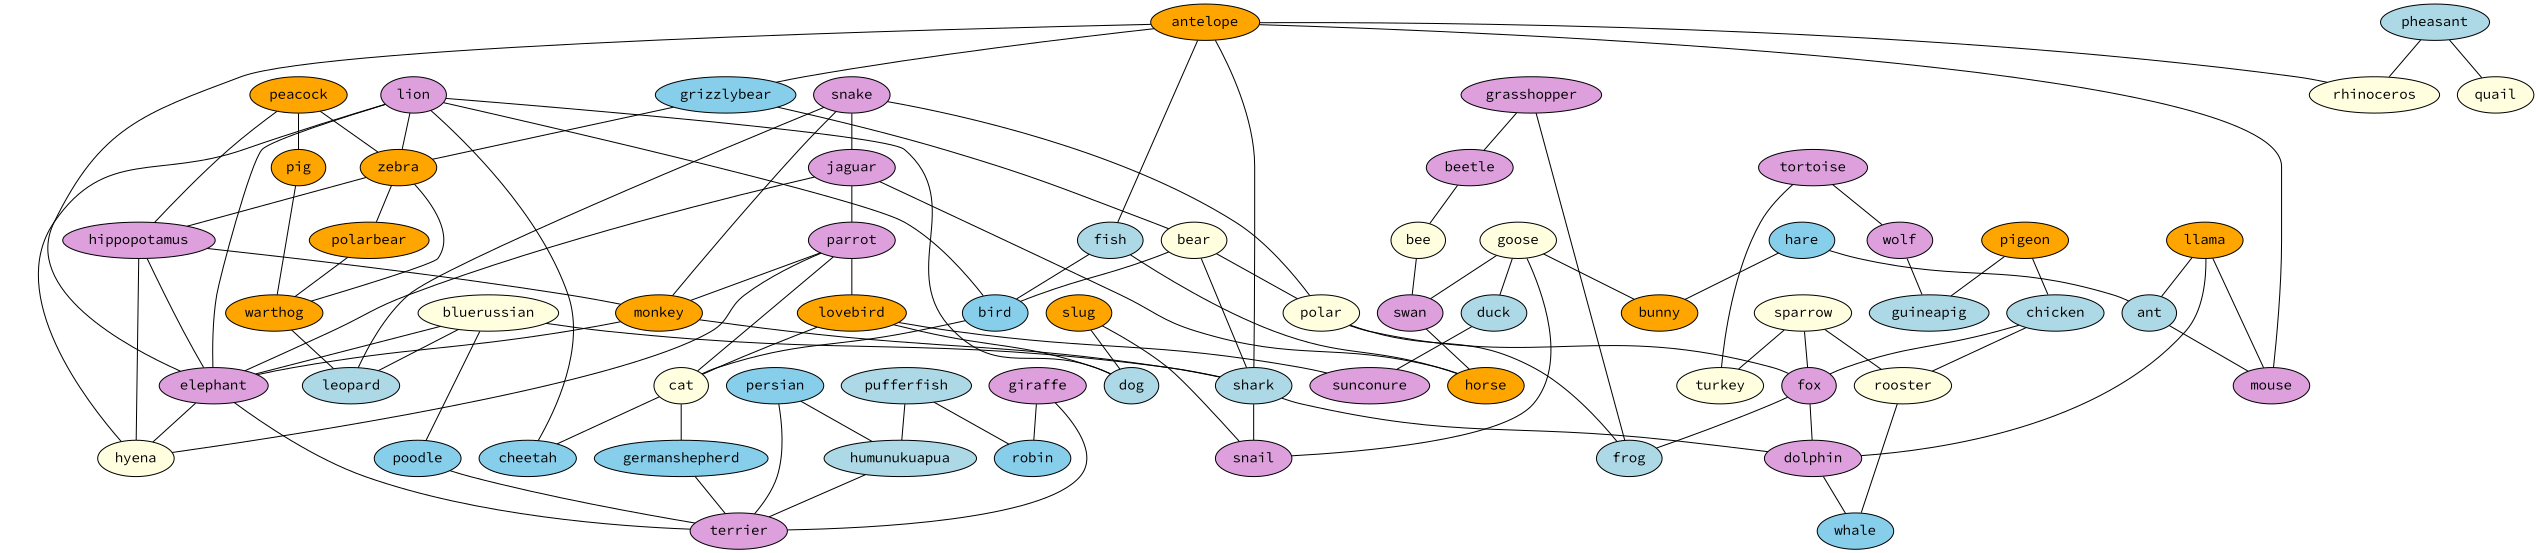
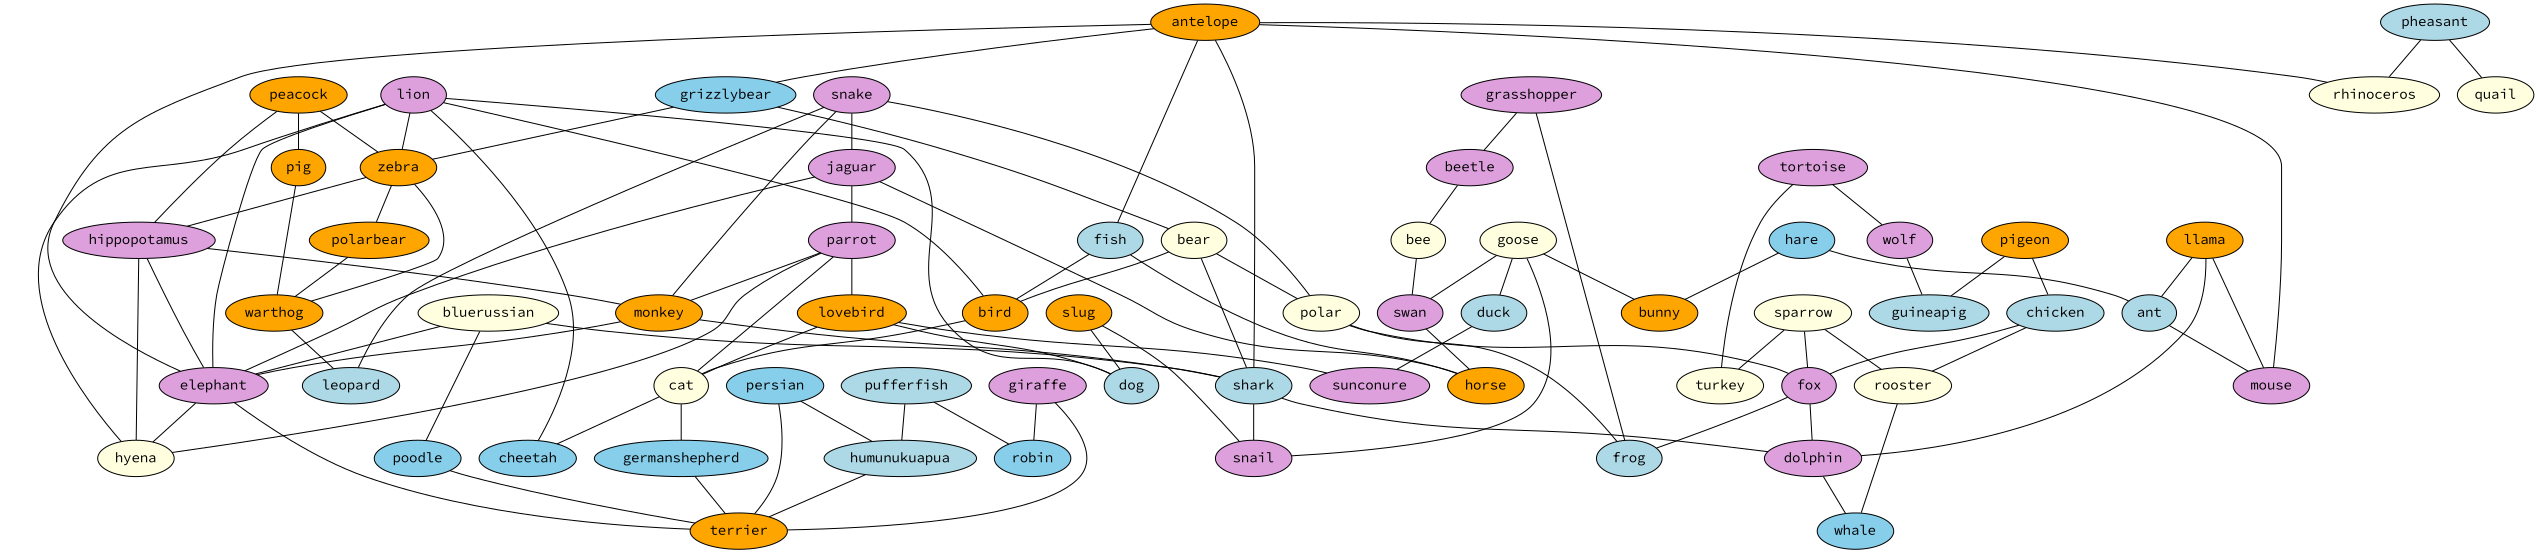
node "bird": fillcolor skyblue -> orange
edge "bluerussian" -- "leopard": removed
node "terrier": fillcolor plum -> orange
